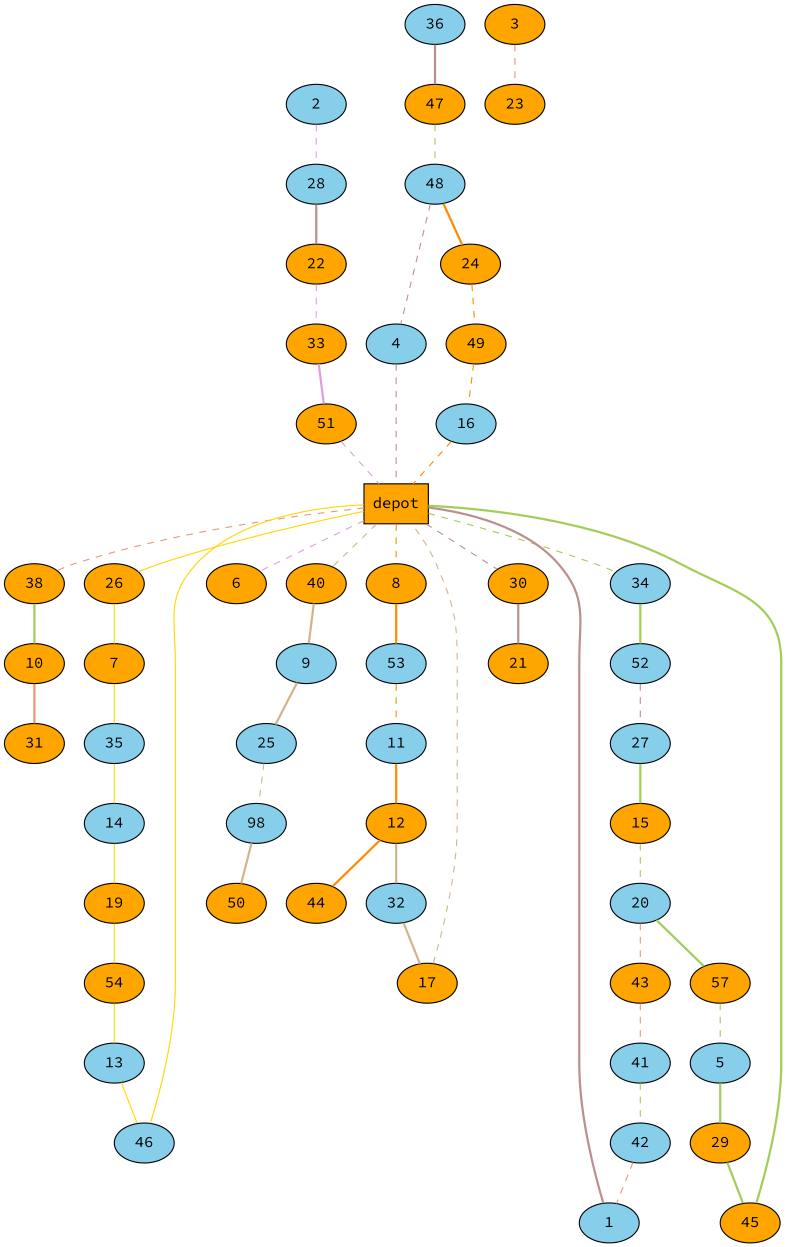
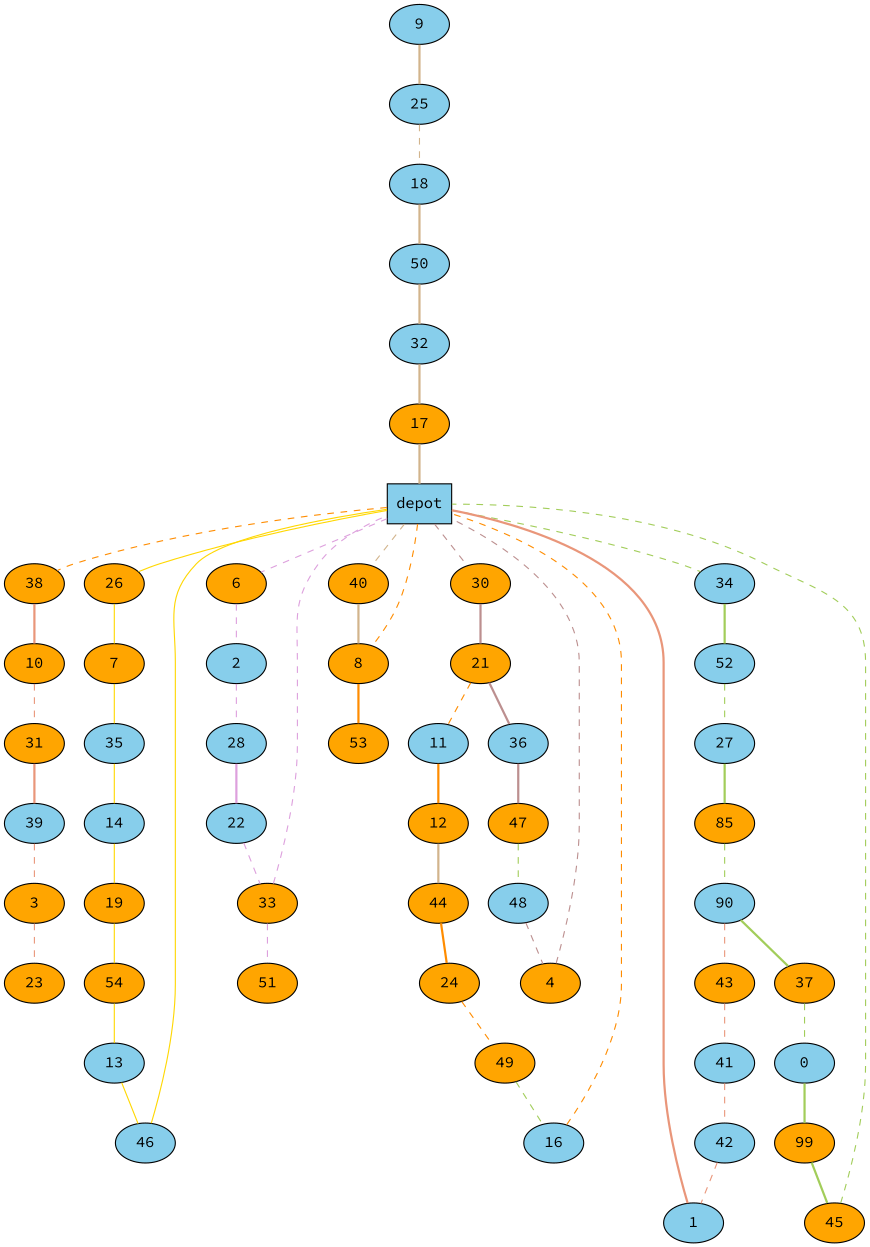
edge "28" -- "22": color rosybrown -> plum
edge "48" -- "24": now "44" -- "24"
node "22": fillcolor orange -> skyblue
node "4": fillcolor skyblue -> orange
edge "33" -- "51": style bold -> dashed
edge "49" -- "16": color darkorange -> darkolivegreen3
edge "51" -- "depot": now "33" -- "depot"
node "depot": fillcolor orange -> skyblue
edge "depot" -- "38": color darksalmon -> darkorange
edge "40" -- "9": now "40" -- "8"
edge "38" -- "10": color darkolivegreen3 -> darksalmon
edge "6" -- "2": added
node "53": fillcolor skyblue -> orange
edge "21" -- "36": added
edge "10" -- "31": style bold -> dashed
edge "53" -- "11": now "21" -- "11"
edge "52" -- "27": color rosybrown -> darkolivegreen3
edge "depot" -- "45": style bold -> dashed
edge "depot" -- "17": style dashed -> bold
edge "depot" -- "1": color rosybrown -> darksalmon
node "39": added
node "98": label "98" -> "18"
node "15": label "15" -> "85"
edge "12" -- "44": color darkorange -> tan
edge "12" -- "32": now "50" -- "32"
node "50": fillcolor orange -> skyblue
node "20": label "20" -> "90"
node "57": label "57" -> "37"
node "5": label "5" -> "0"
edge "41" -- "42": color darkolivegreen3 -> darksalmon
node "29": label "29" -> "99"
